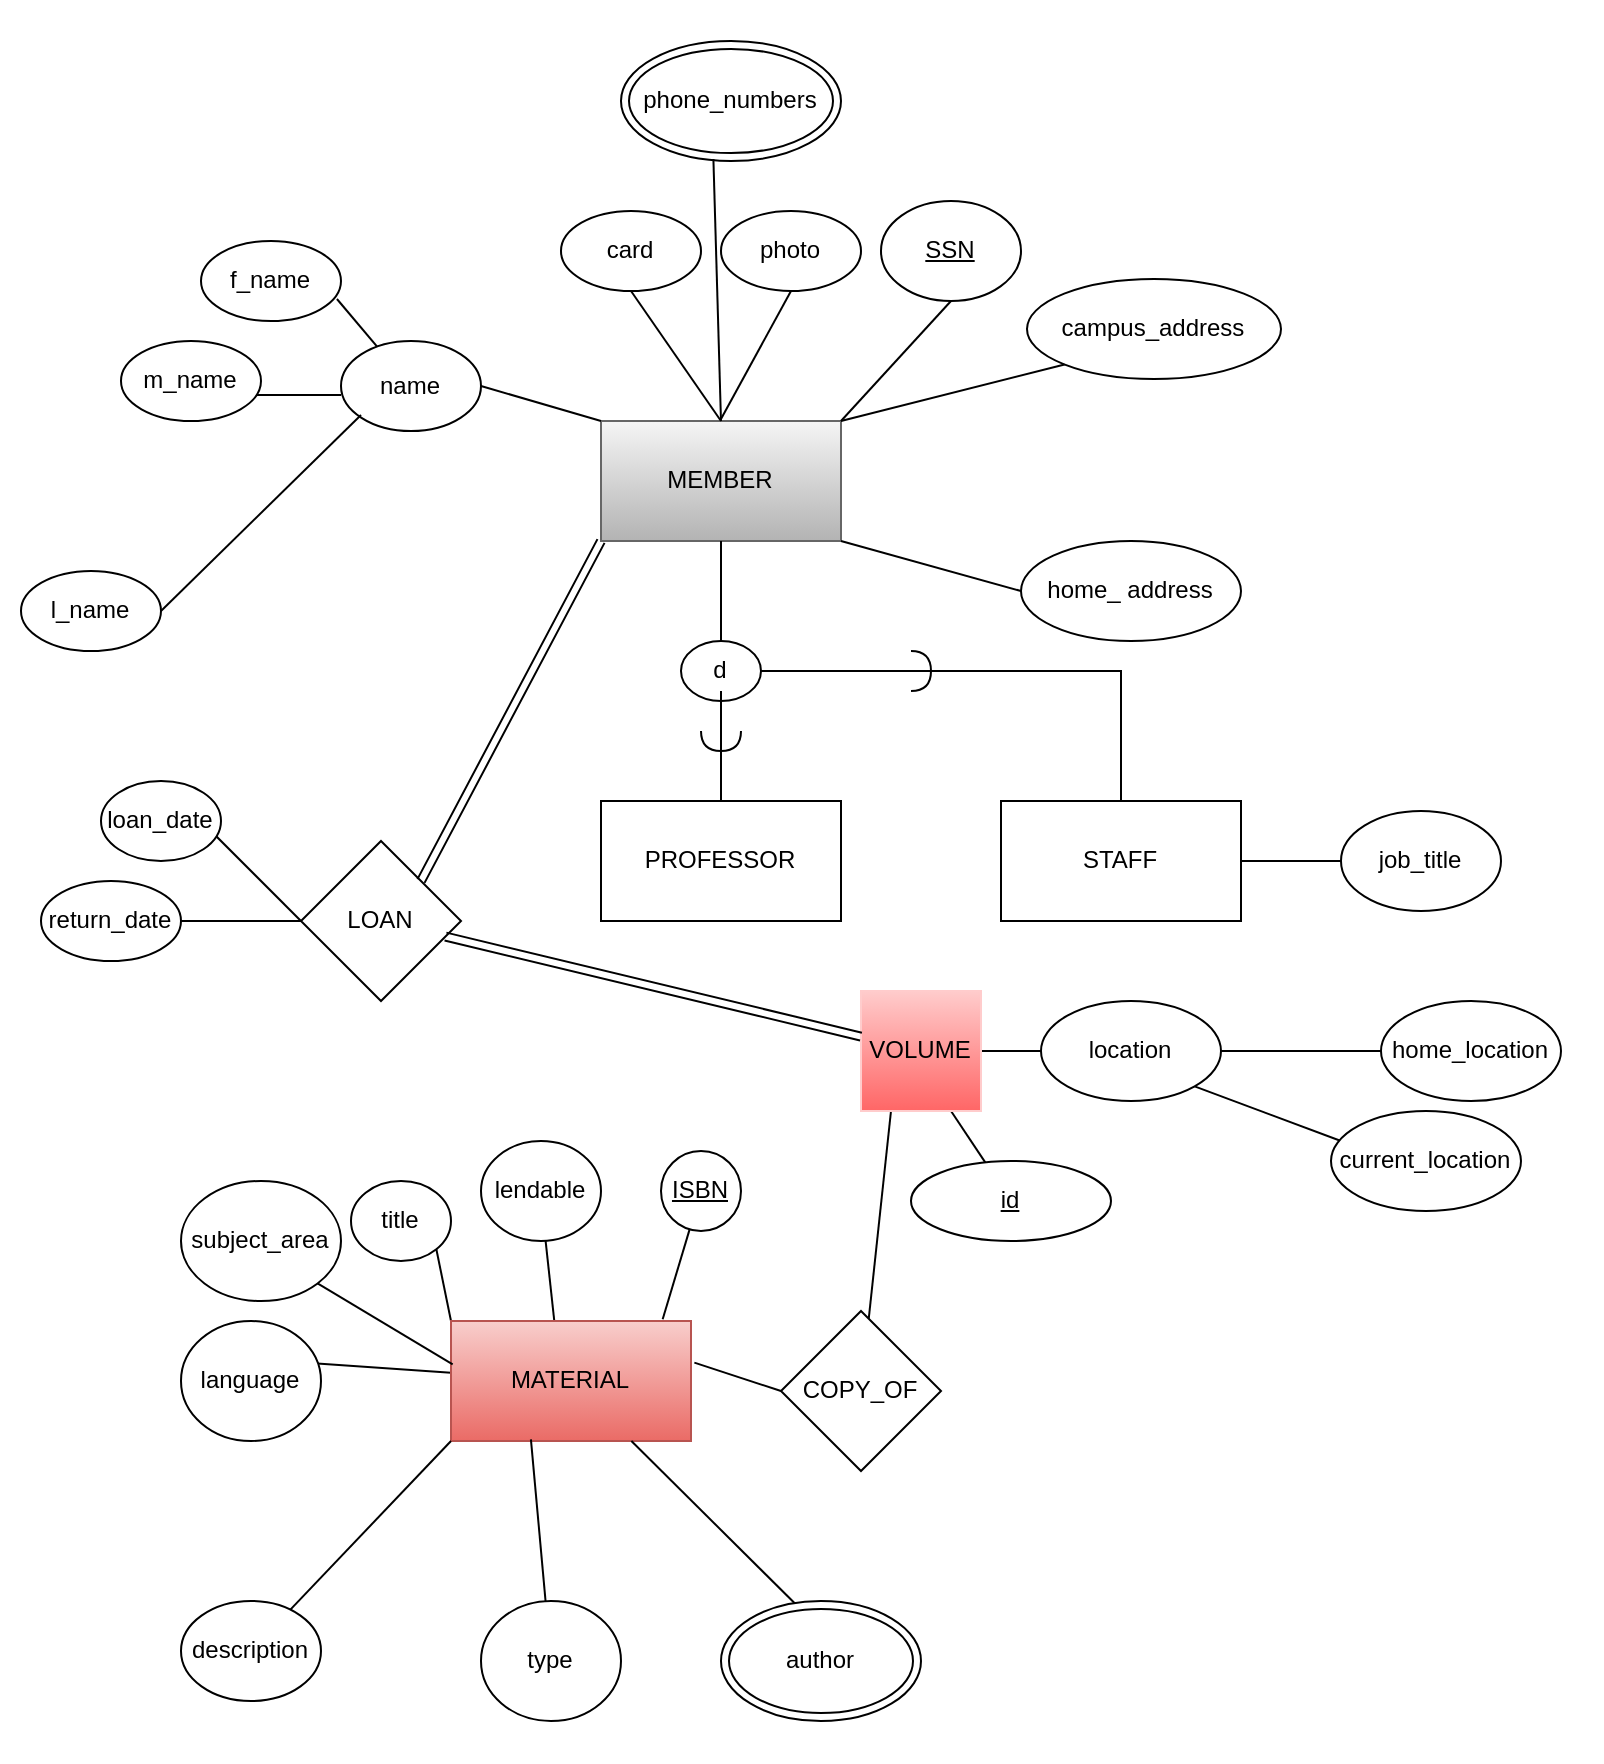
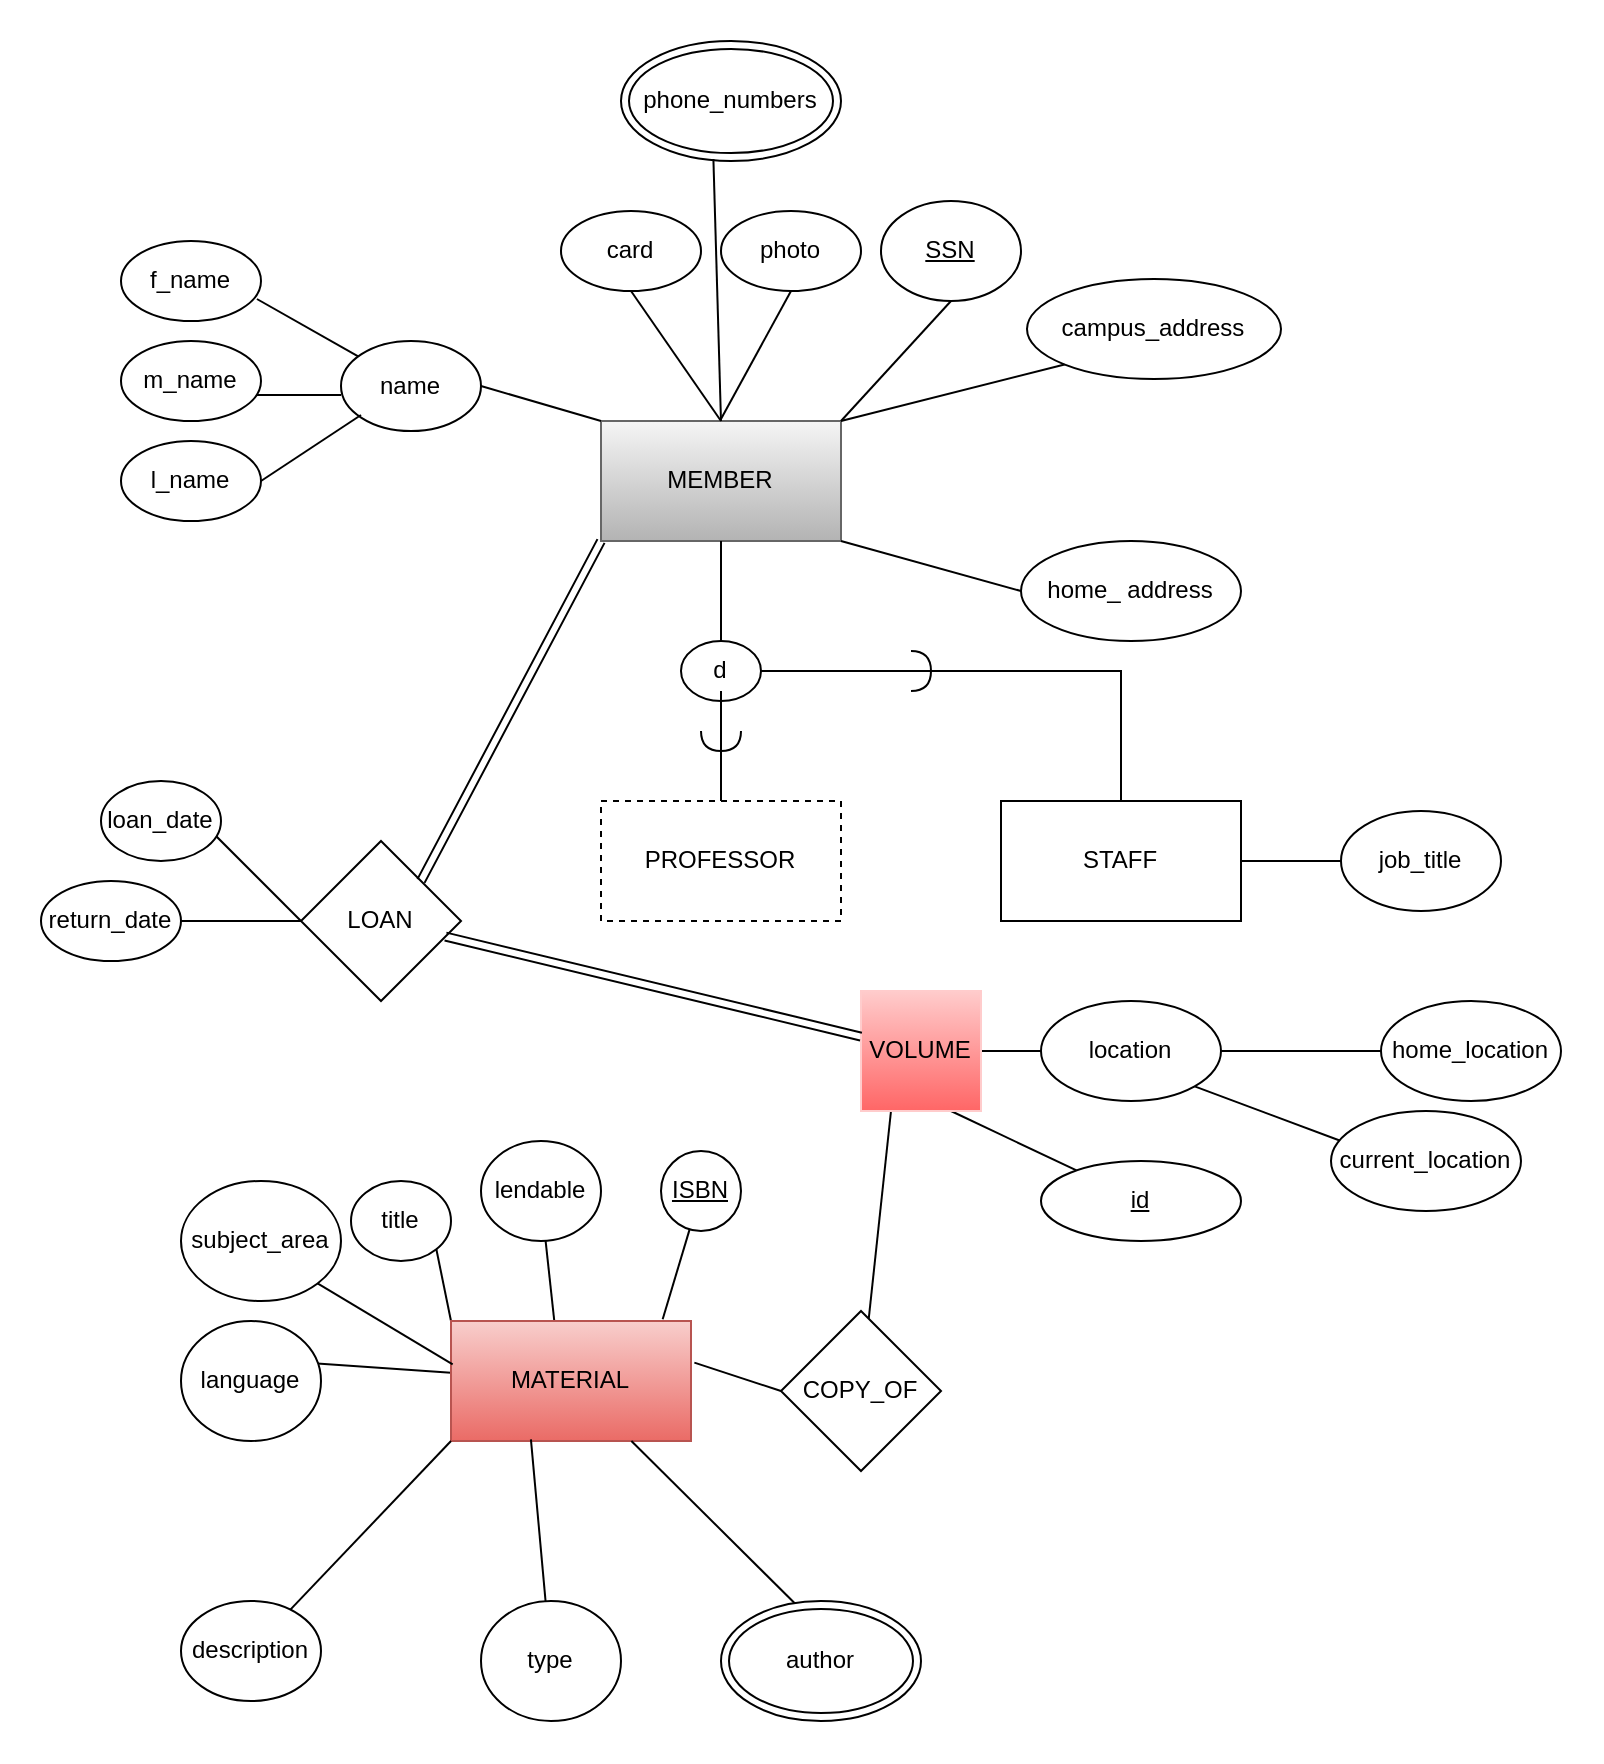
node "f_name": moved (271, 281) -> (191, 281)
node "l_name": moved (91, 611) -> (191, 481)
node "PROFESSOR": style solid -> dashed
node "id": moved (1011, 1201) -> (1141, 1201)
